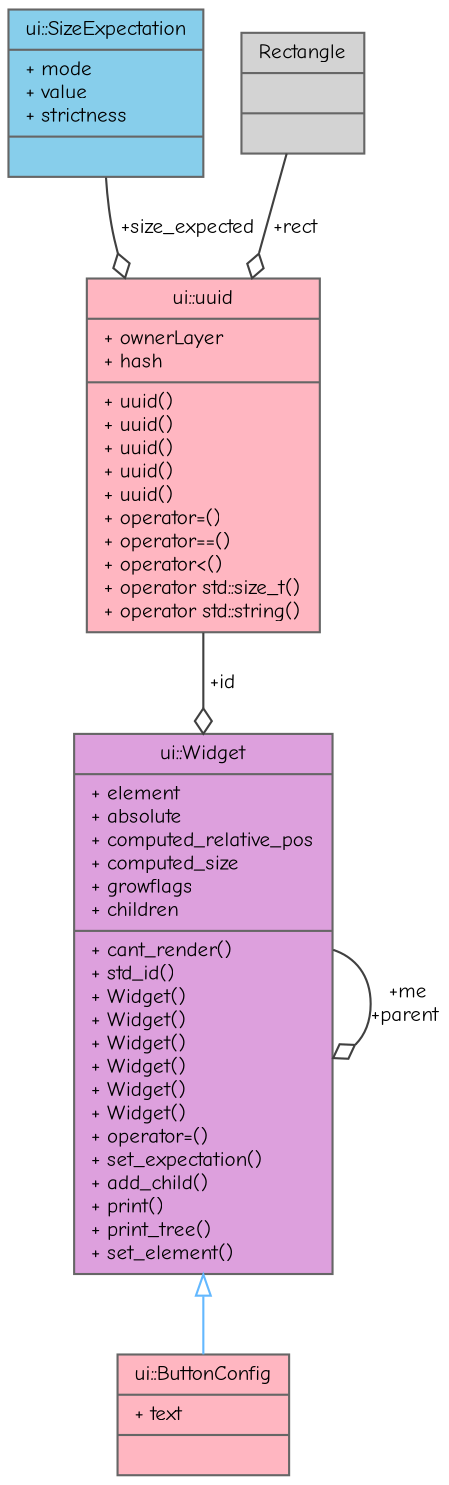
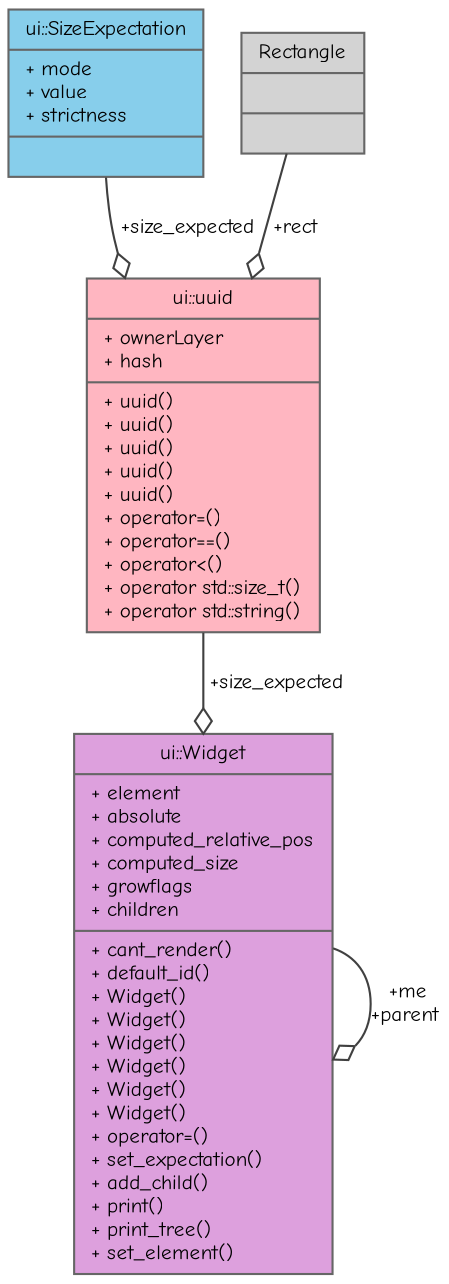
edge "ui::uuid" -> "ui::Widget": label " +id" -> " +size_expected"
node "ui::Widget": text "+ std_id()" -> "+ default_id()"
node "ui::ButtonConfig": removed
